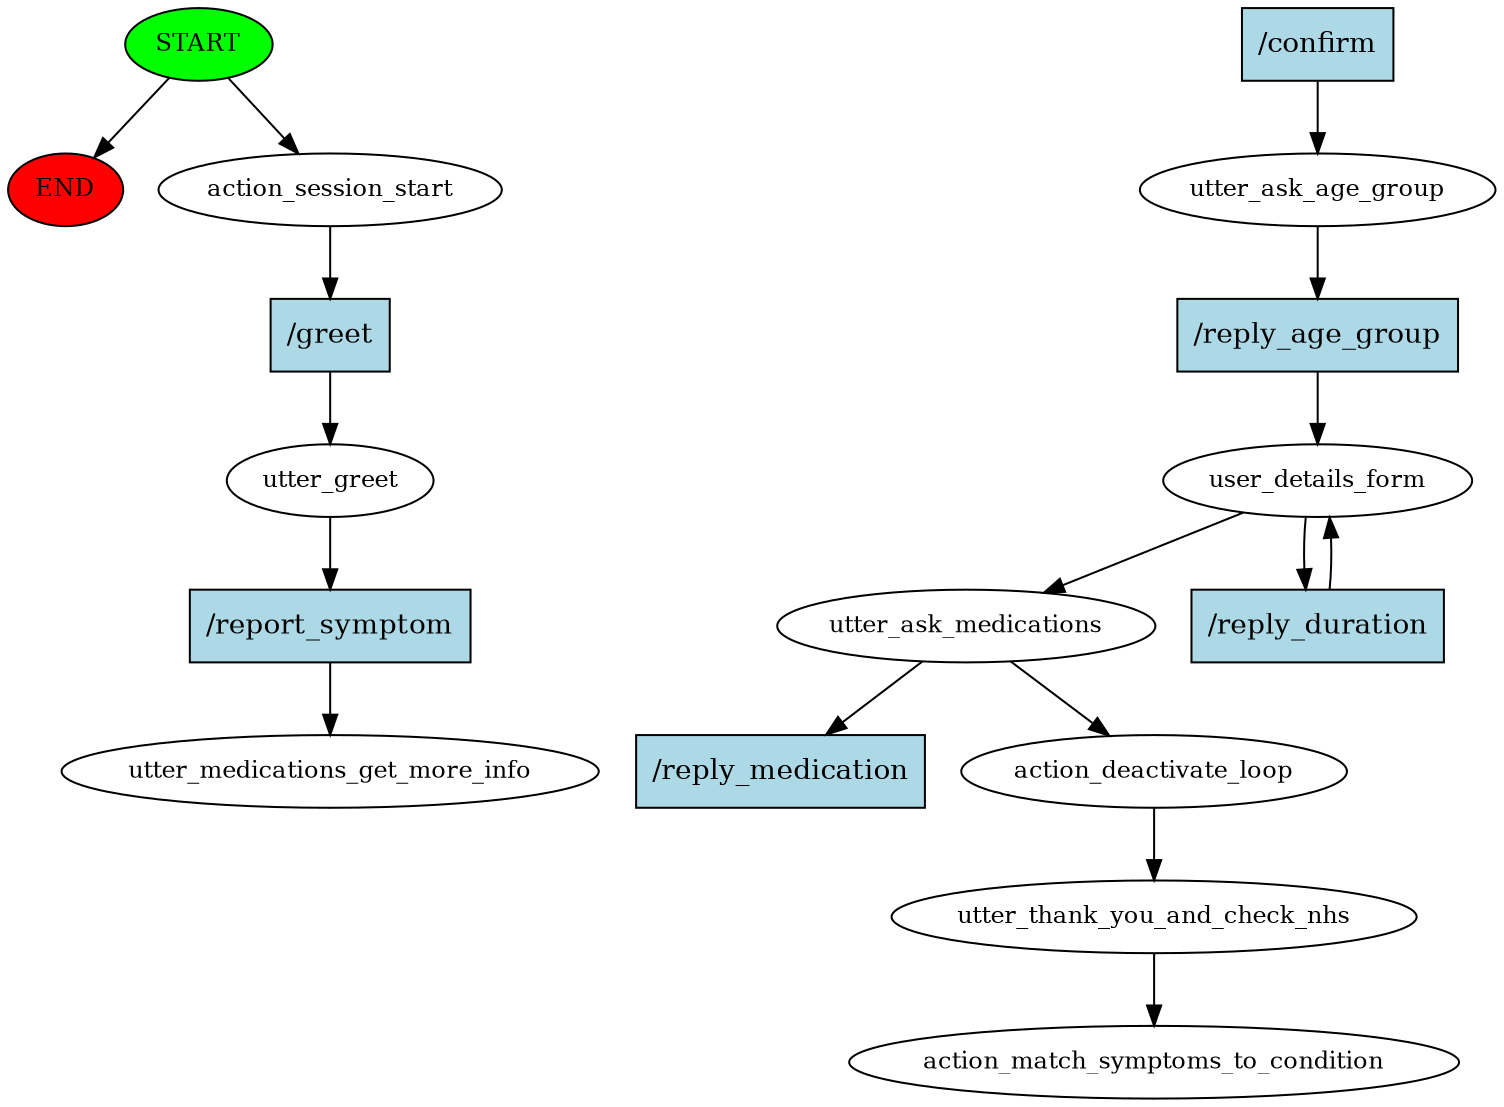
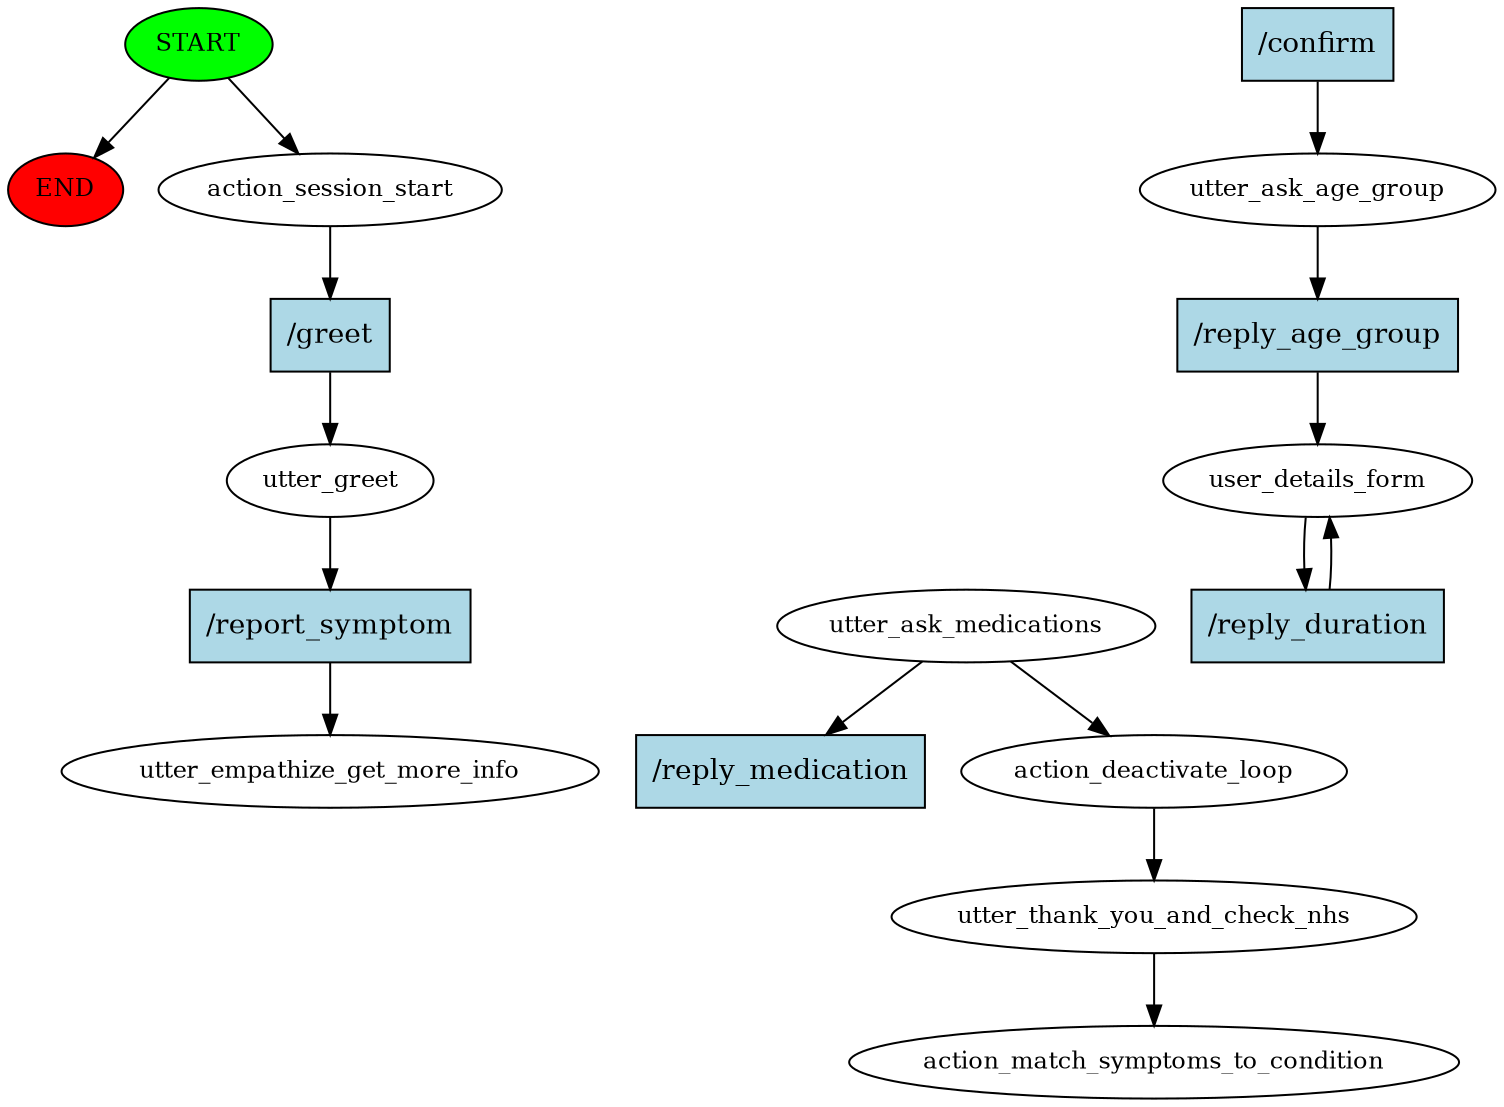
edge "user_details_form" -> "utter_ask_medications": removed
node "utter_medications_get_more_info": label "utter_medications_get_more_info" -> "utter_empathize_get_more_info"
